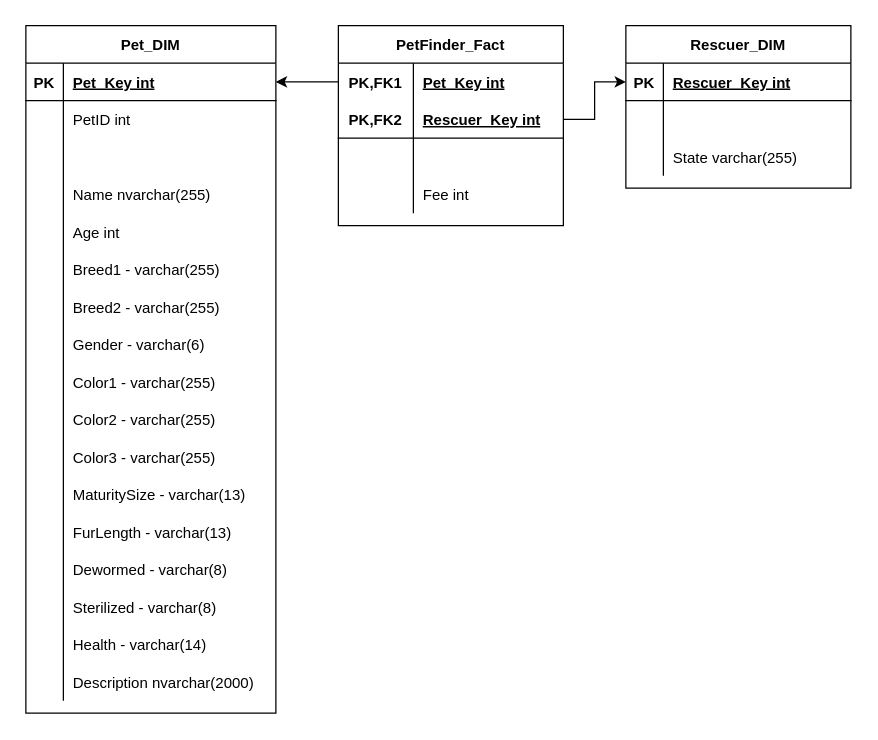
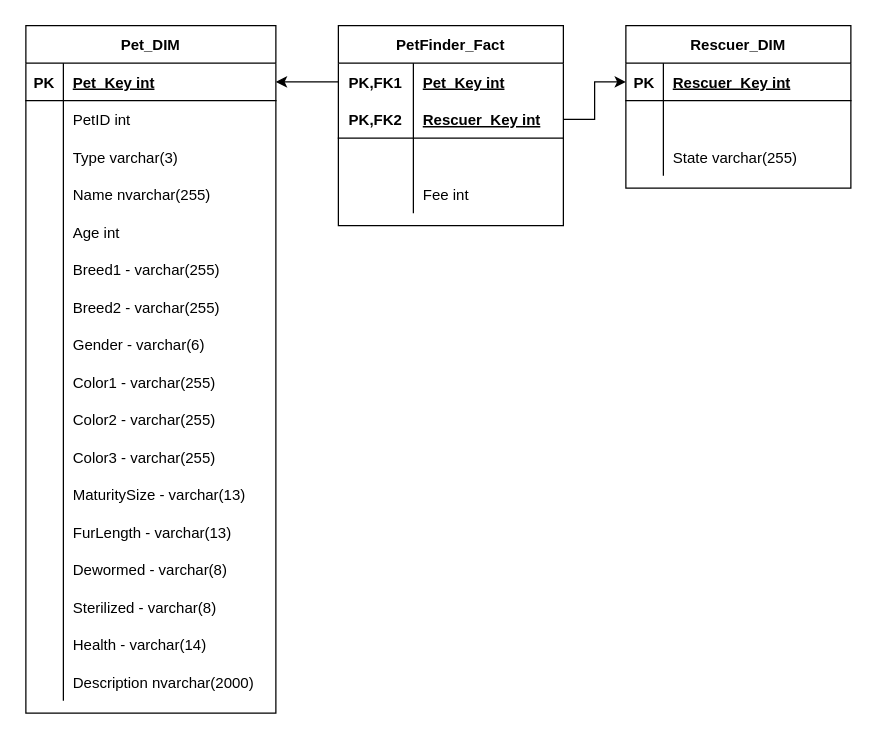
node "Type varchar(3)": added
